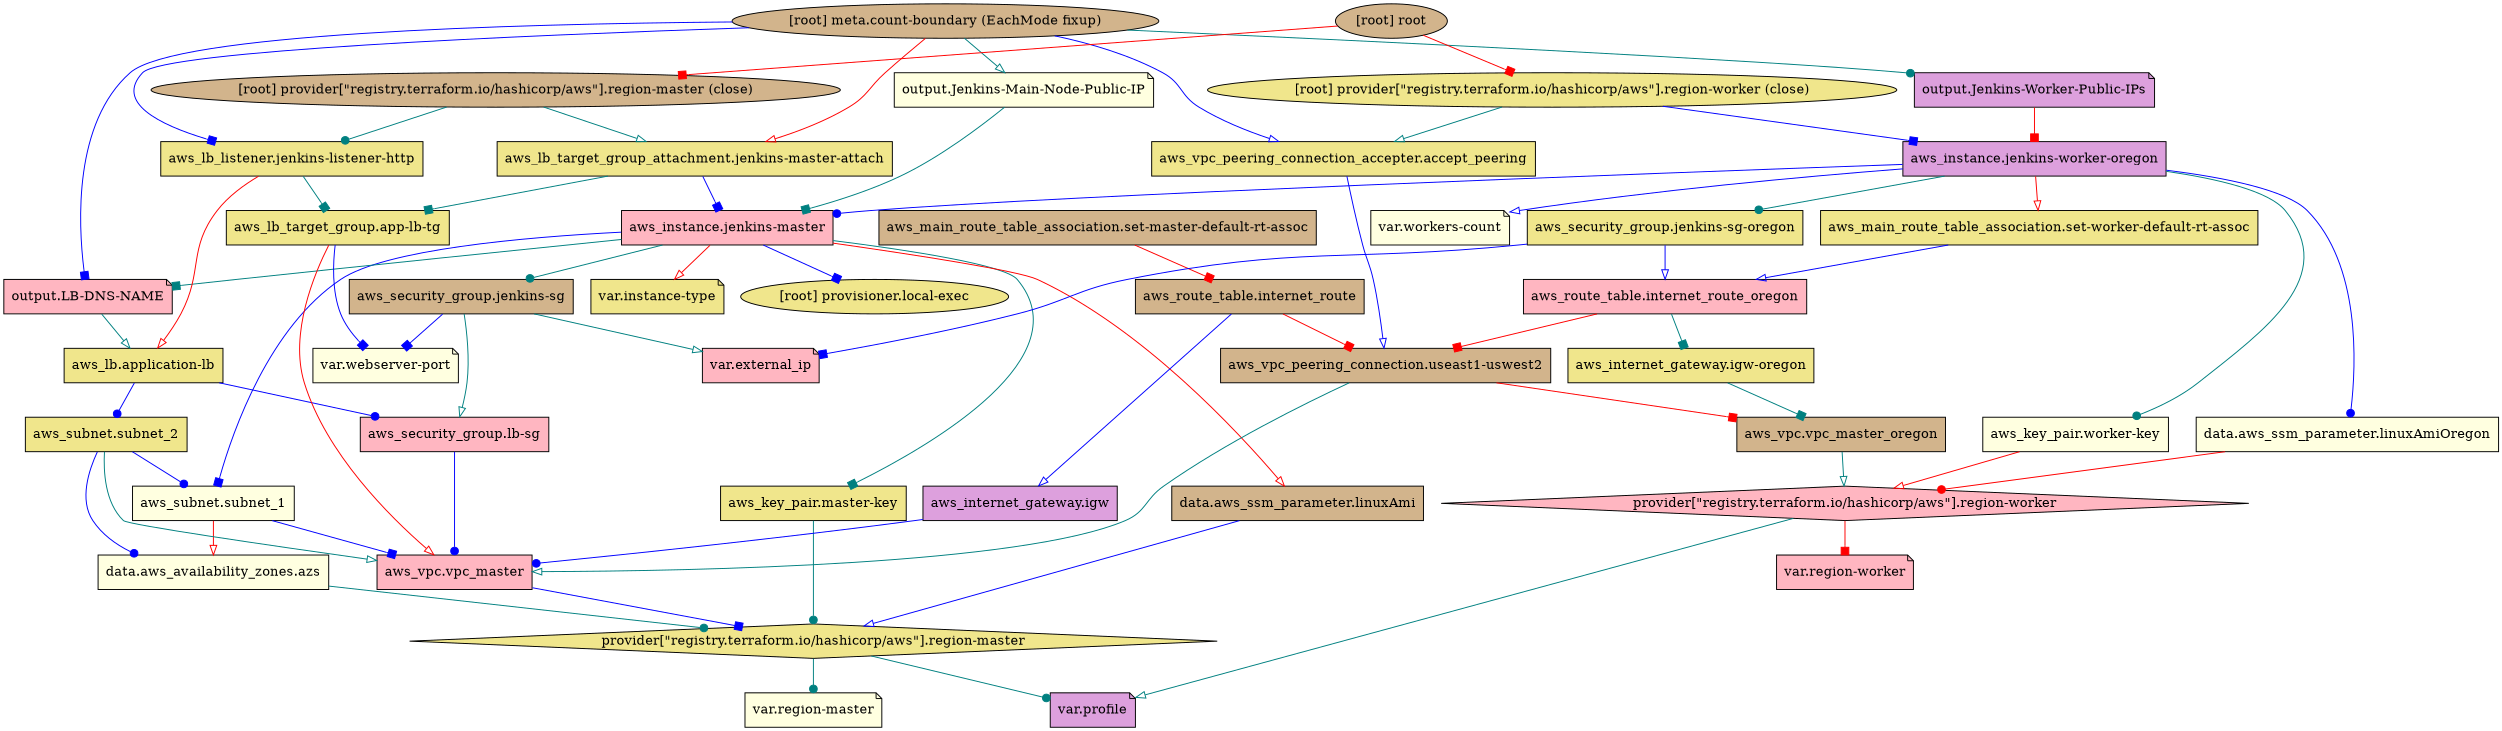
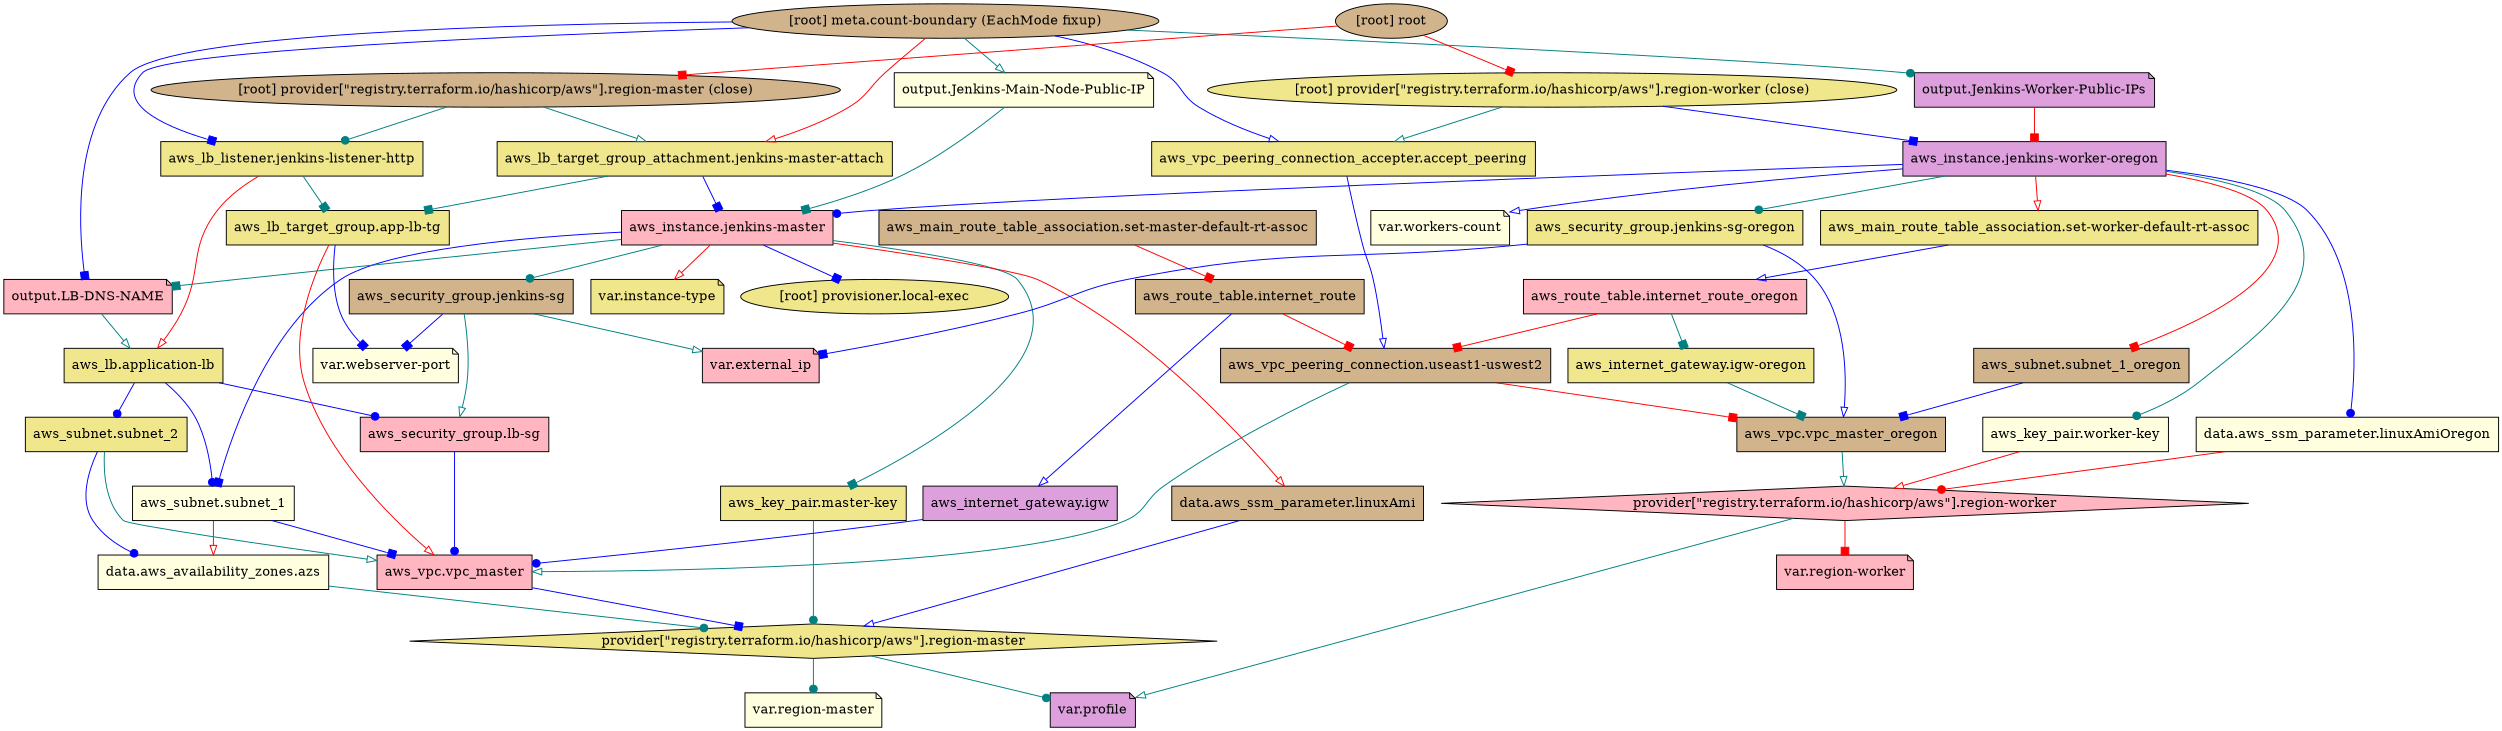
edge "aws_security_group.jenkins-sg-oregon" -> "aws_route_table.internet_route_oregon": now "aws_security_group.jenkins-sg-oregon" -> "aws_vpc.vpc_master_oregon"
node "aws_subnet.subnet_1_oregon": added
edge "aws_subnet.subnet_2" -> "aws_subnet.subnet_1": now "aws_lb.application-lb" -> "aws_subnet.subnet_1"
